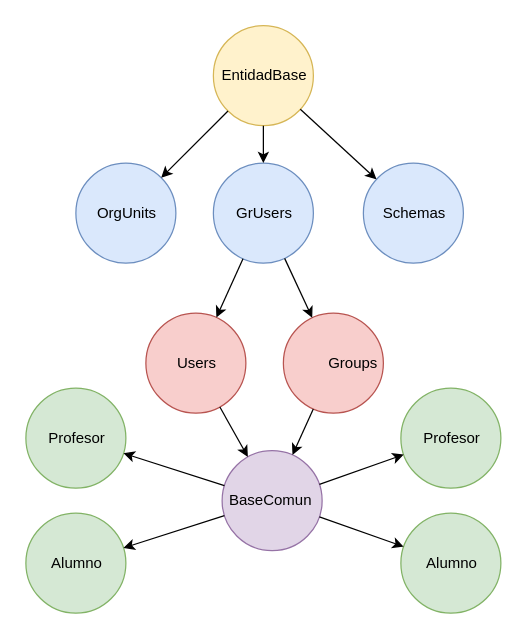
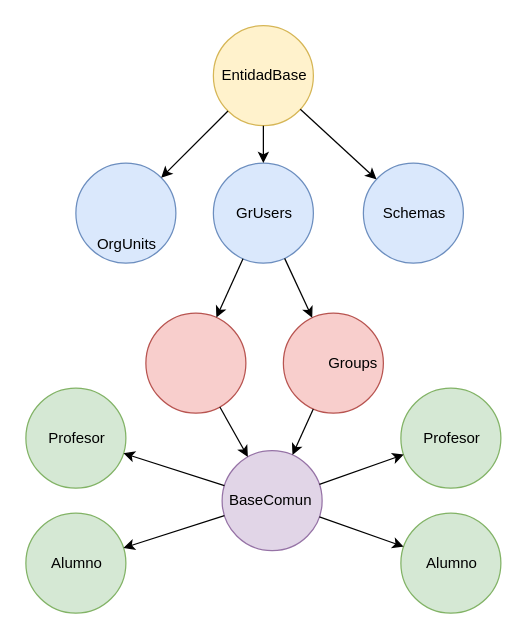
node "OrgUnits": moved (127, 213) -> (127, 244)
node "Users": removed
